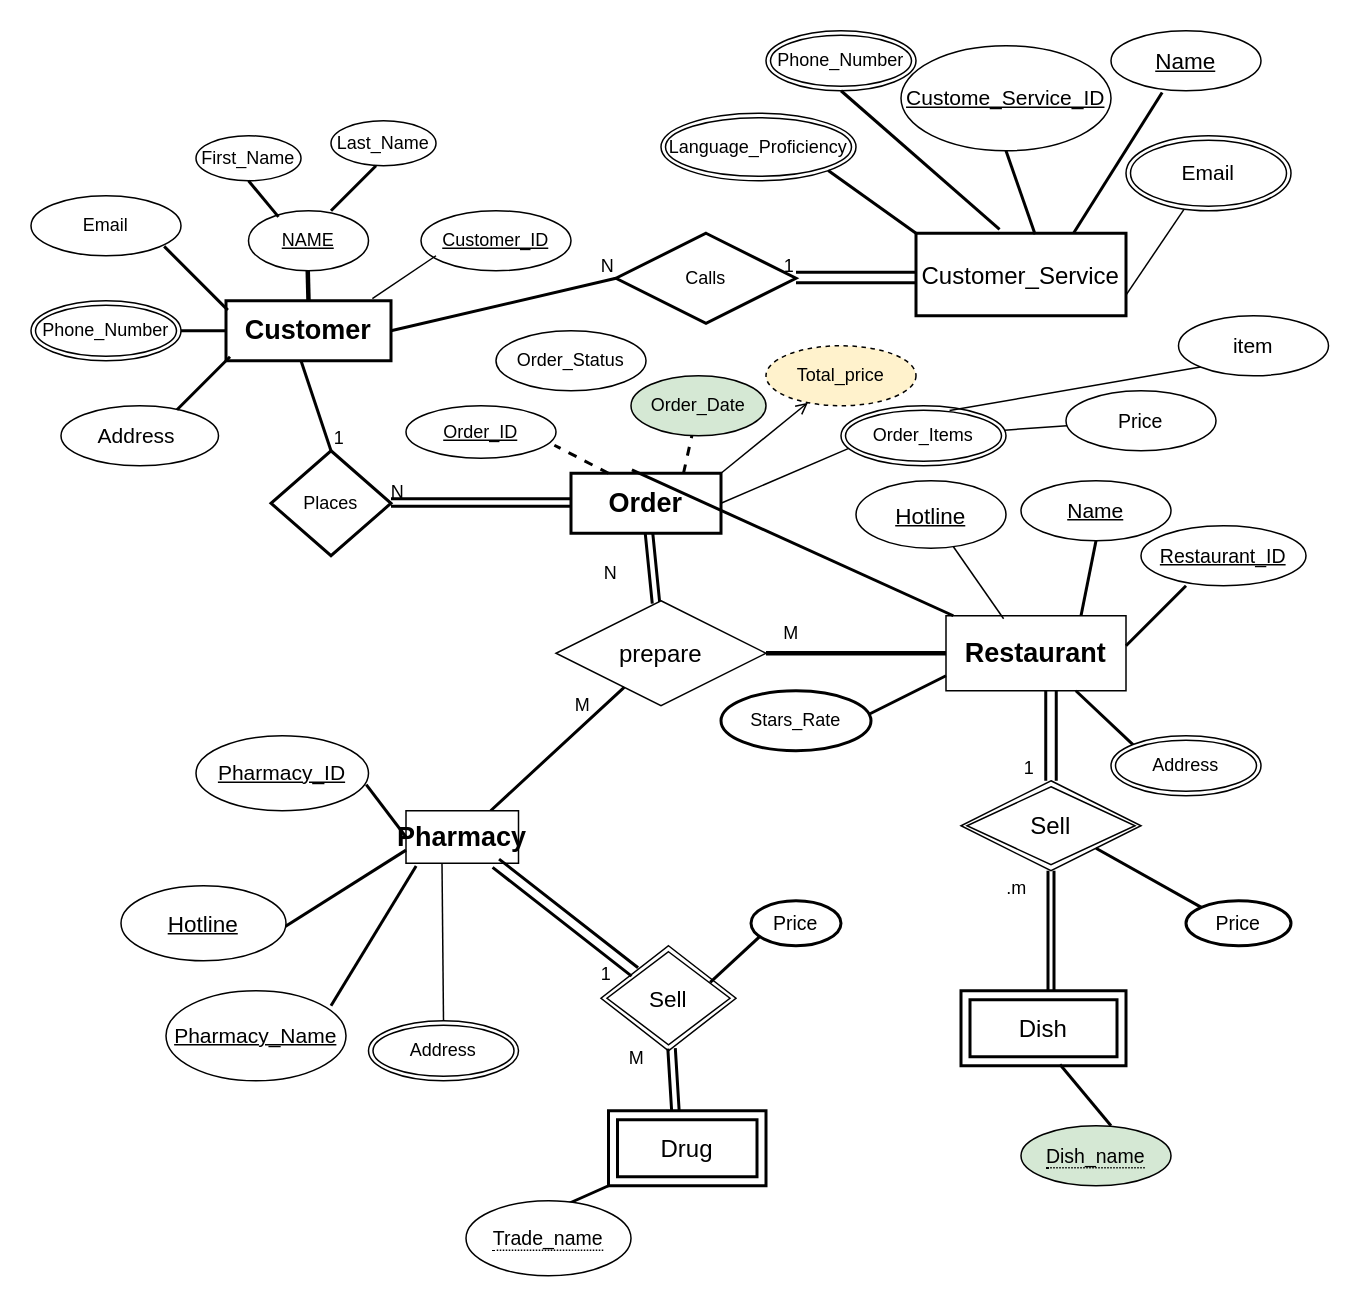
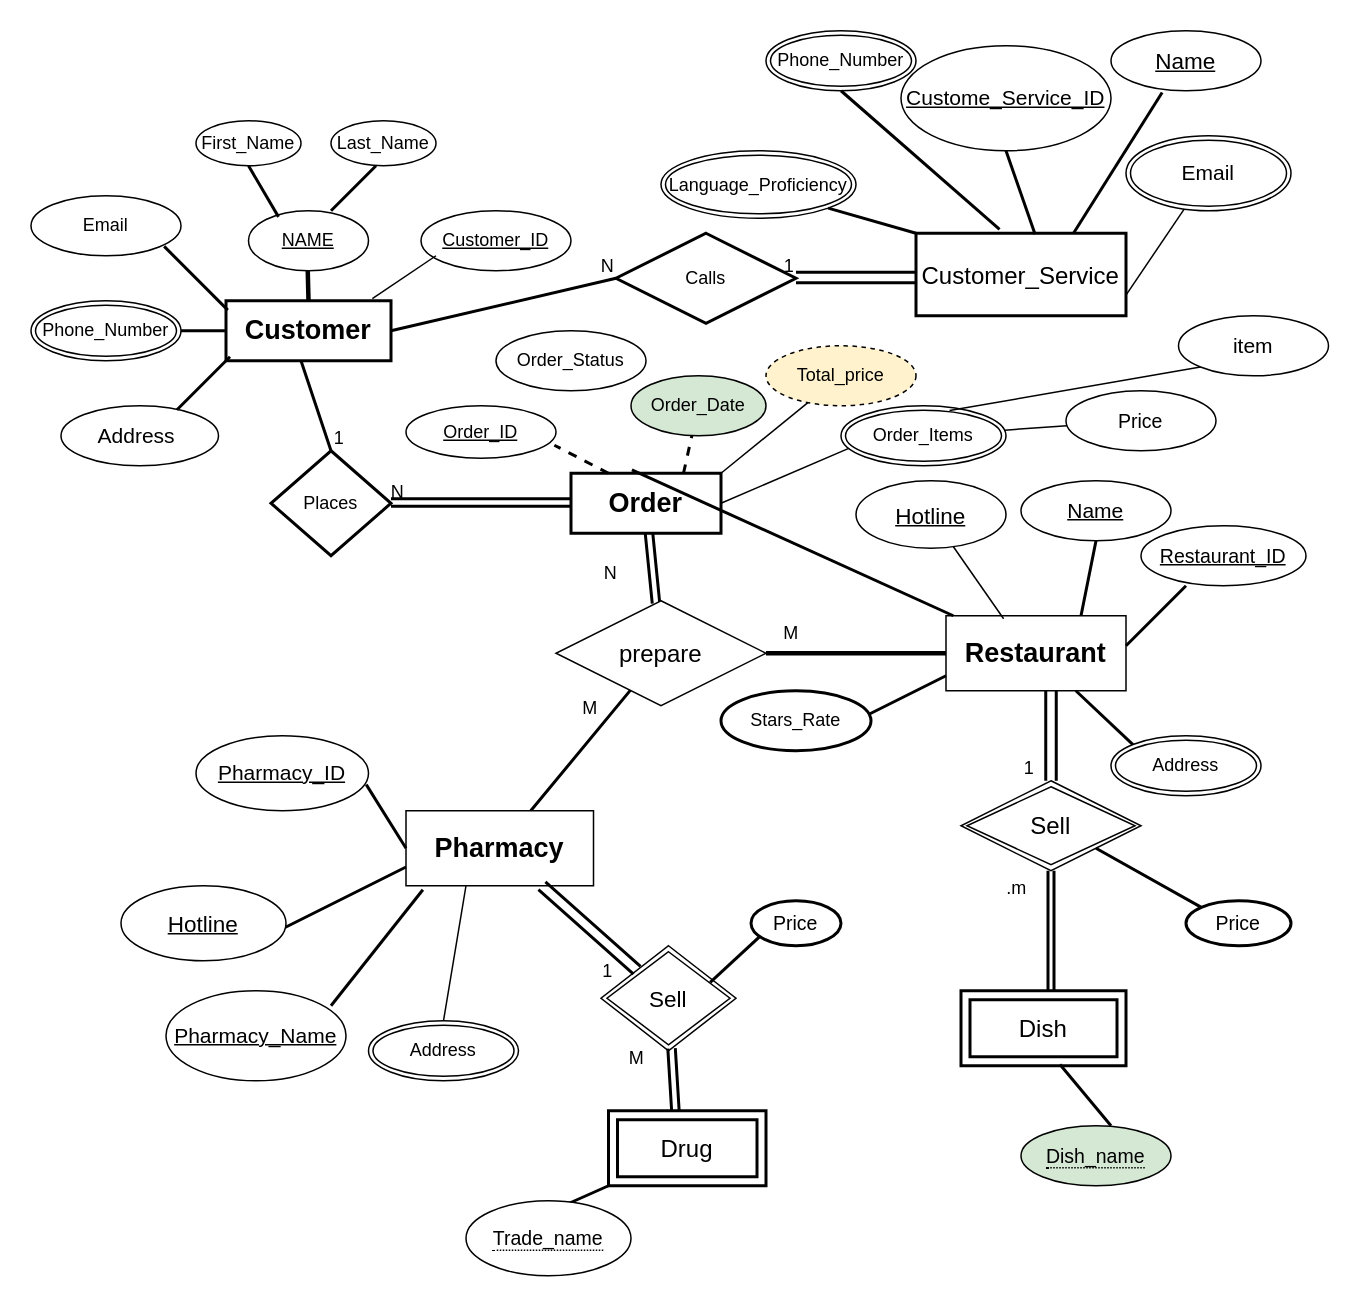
node "Language_Proficiency": moved (758, 147) -> (758, 185)
node "First_Name": moved (248, 158) -> (248, 143)
edge "Order" -> "Total_price": arrowhead open -> none
node "Pharmacy": size 113x53 -> 188x75
